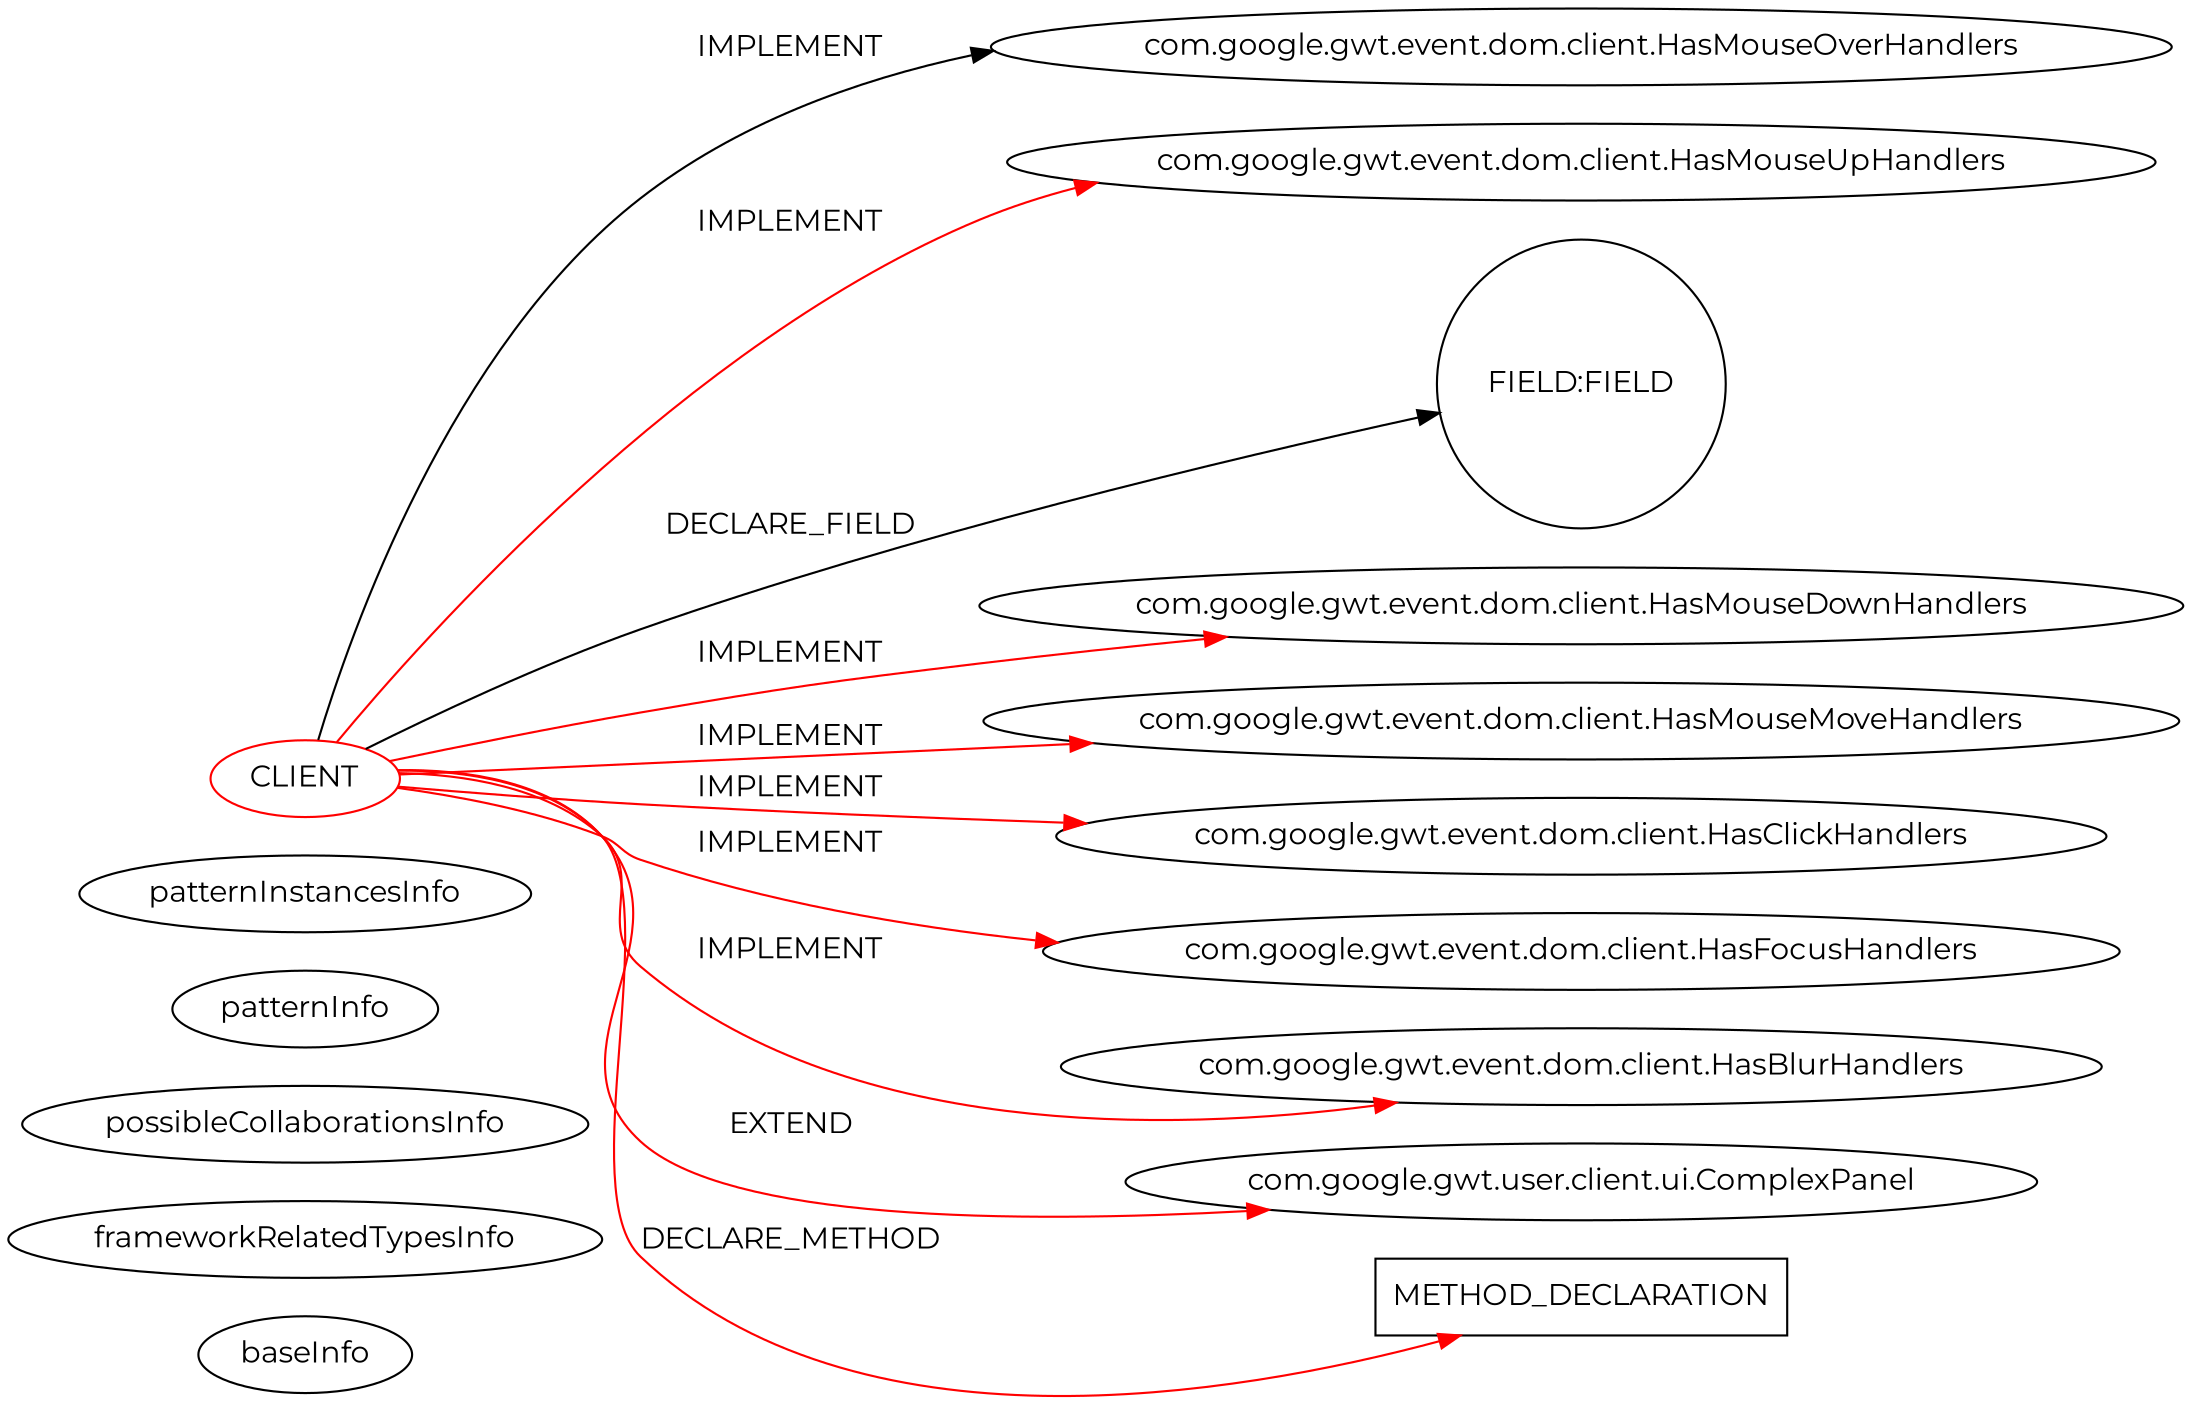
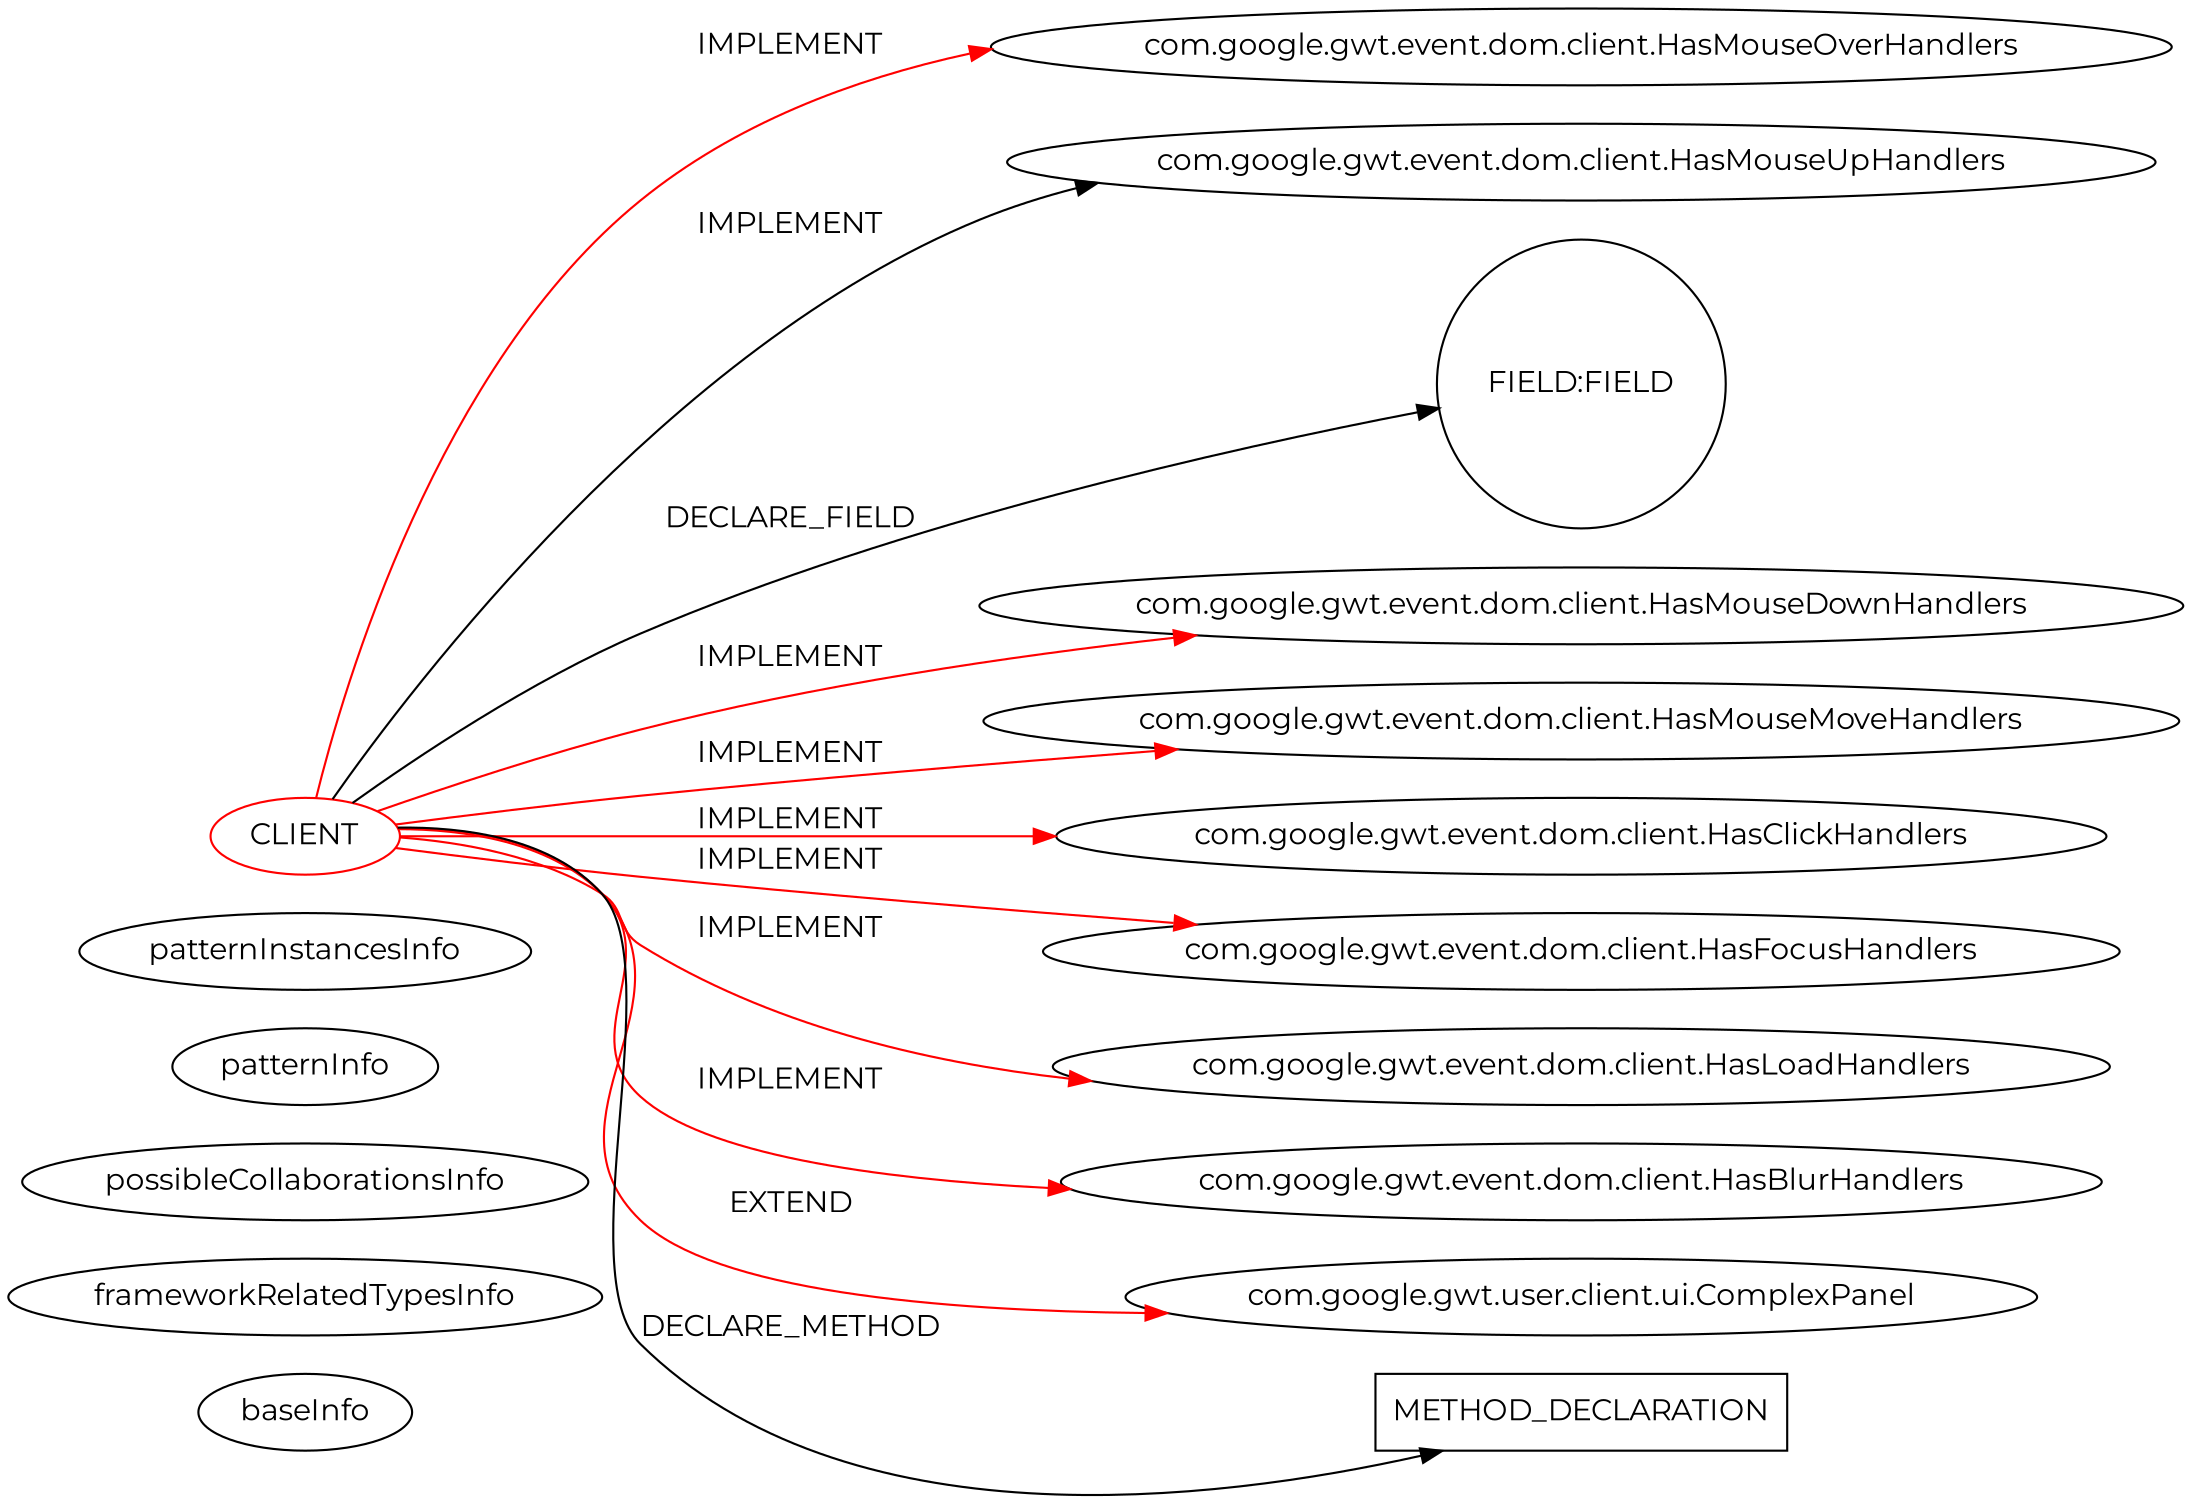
edge "CLIENT" -> "com.google.gwt.event.dom.client.HasMouseOverHandlers": color black -> red
edge "CLIENT" -> "com.google.gwt.event.dom.client.HasMouseUpHandlers": color red -> black
node "com.google.gwt.event.dom.client.HasLoadHandlers": added
edge "CLIENT" -> "METHOD_DECLARATION": color red -> black
